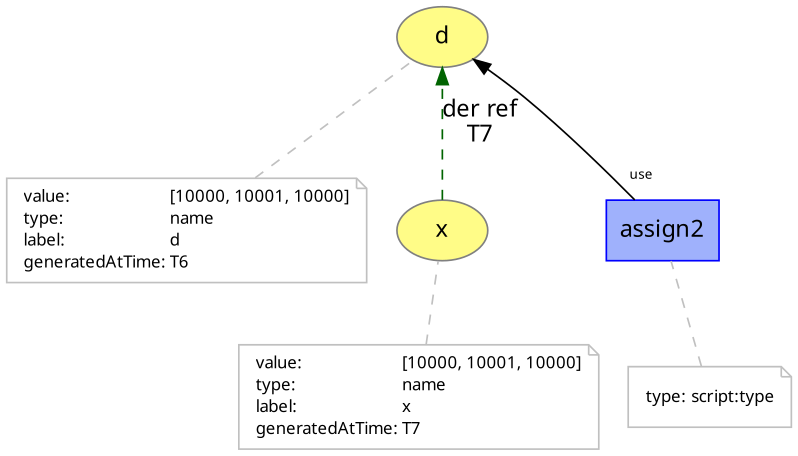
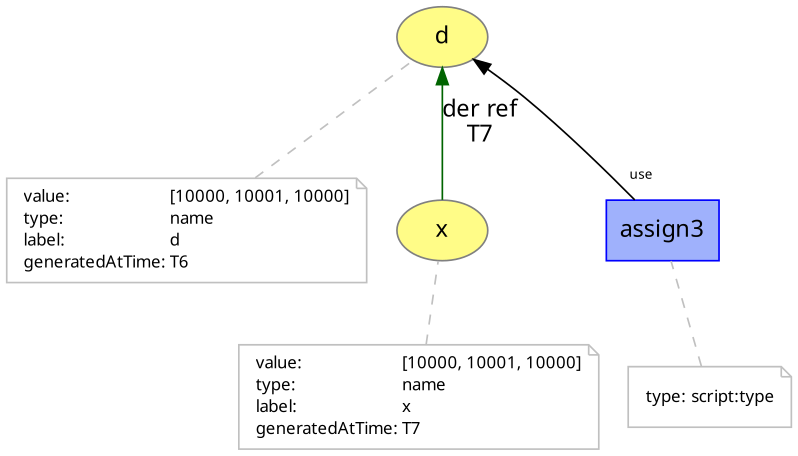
edge "x" -> "d": style dashed -> solid
node "assign2": label "assign2" -> "assign3"
